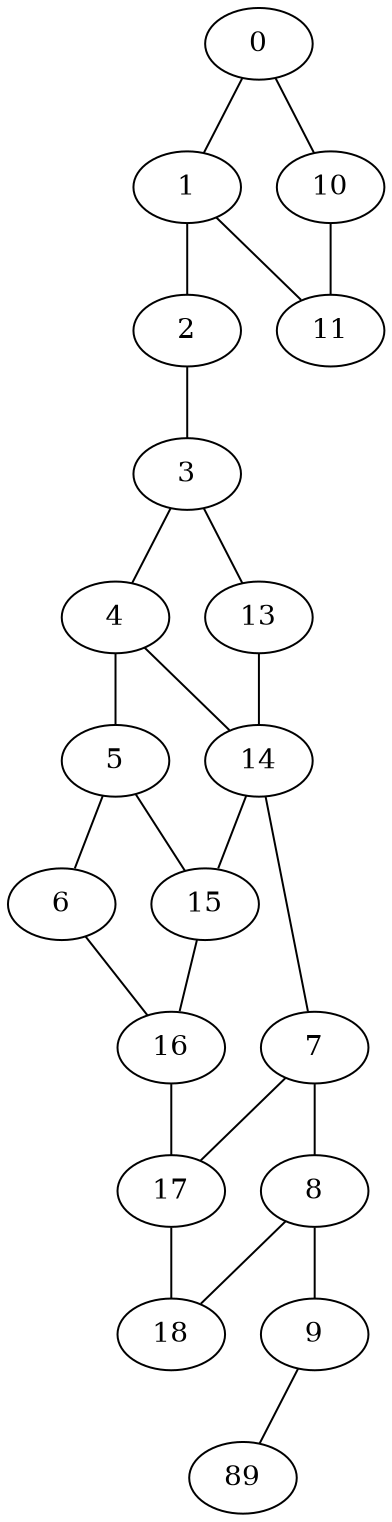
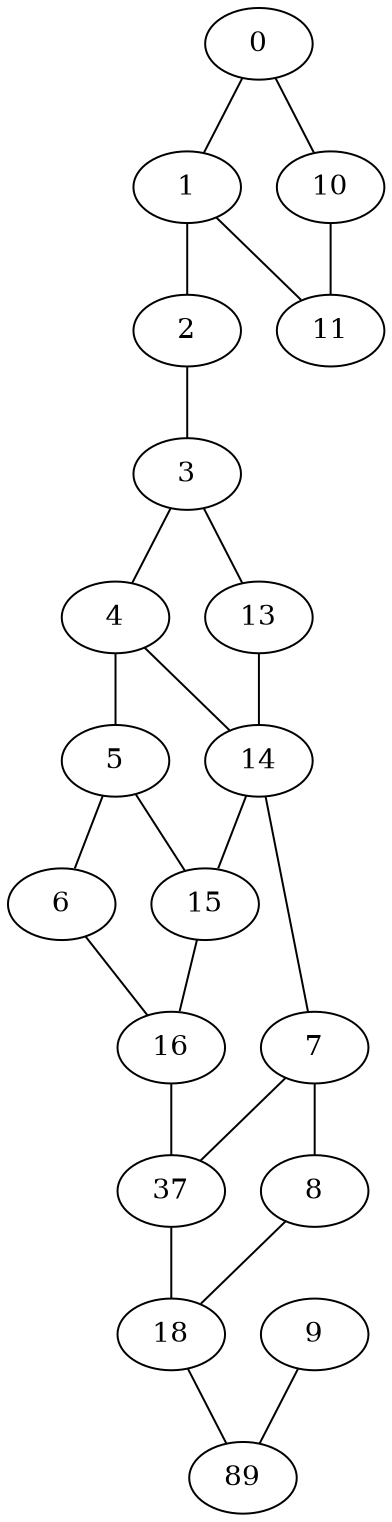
node "17": label "17" -> "37"
edge "8" -- "9": removed
edge "18" -- "89": added
